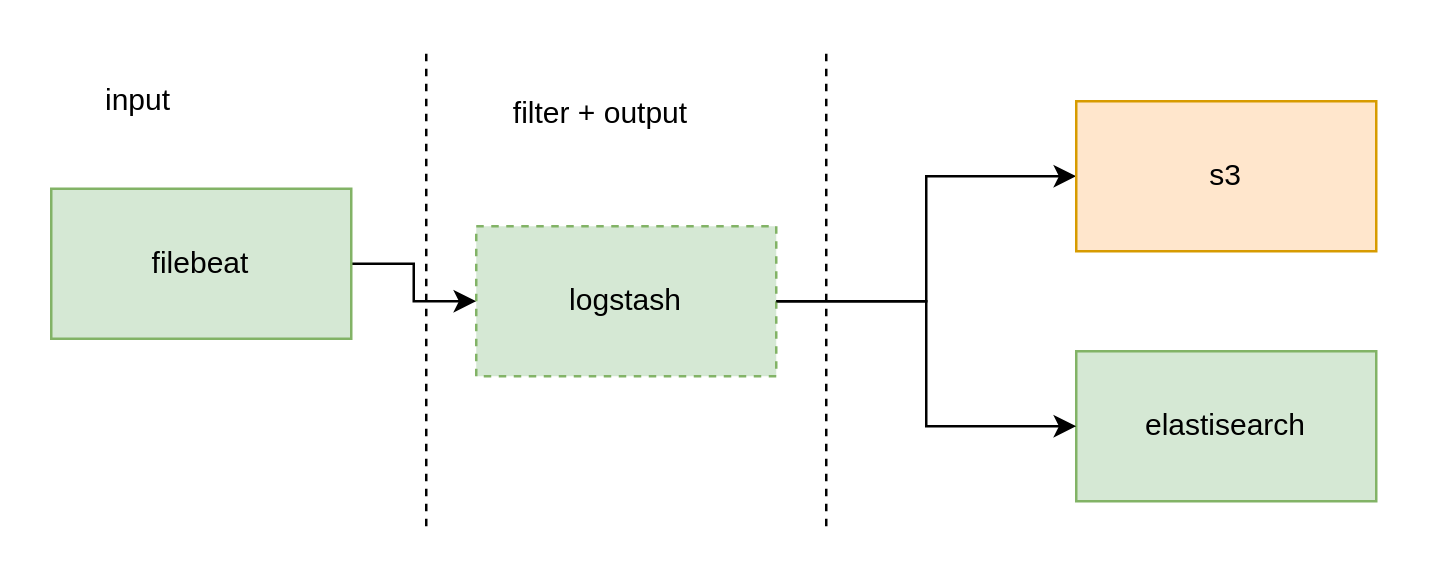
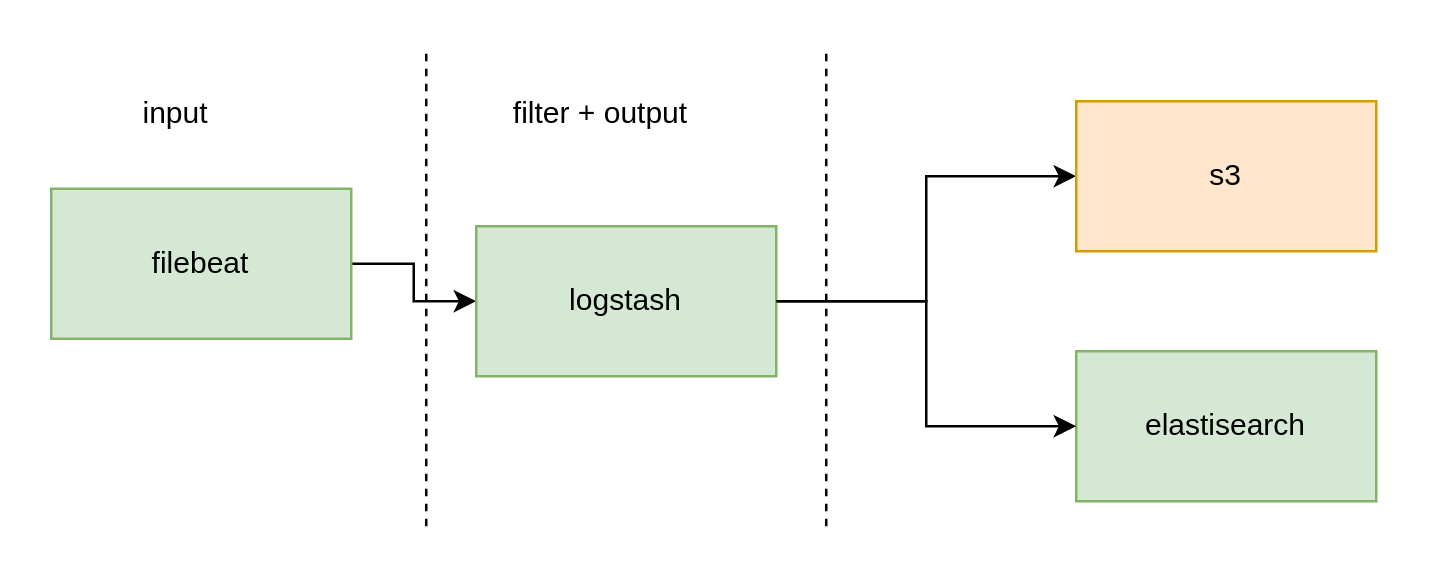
node "input": moved (139, 101) -> (176, 114)
node "logstash": style dashed -> solid
